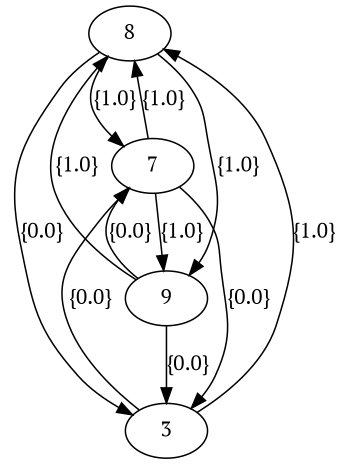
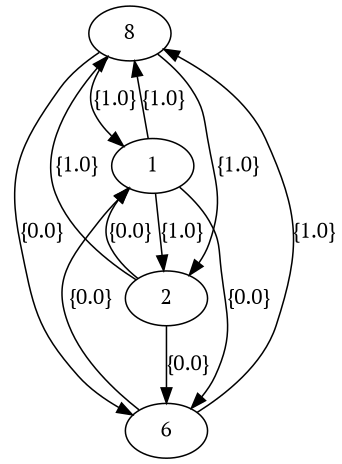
node "7": label "7" -> "1"
node "9": label "9" -> "2"
node "3": label "3" -> "6"
